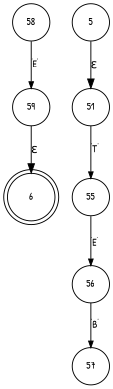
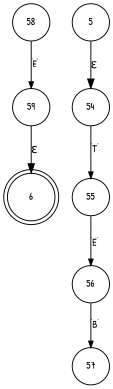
node "51": label "51" -> "54"
